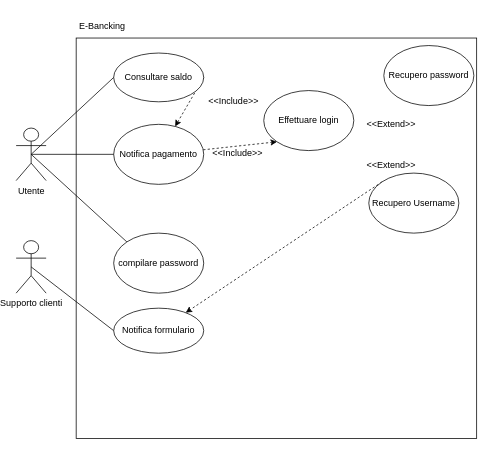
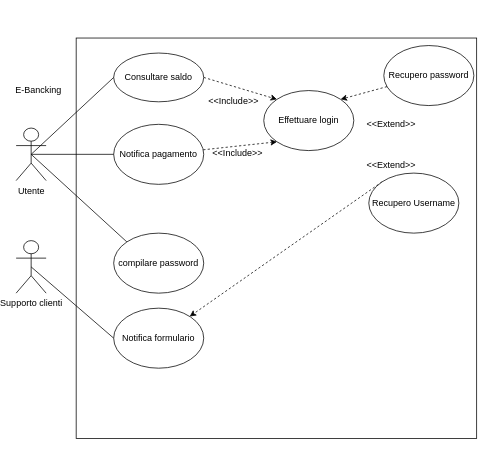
node "E-Bancking": moved (102, 27) -> (39, 90)
edge "Recupero password" -> "Effettuare login": added
edge "Consultare saldo" -> "Notifica pagamento": now "Consultare saldo" -> "Effettuare login"
node "Notifica formulario": size 90x45 -> 90x60
